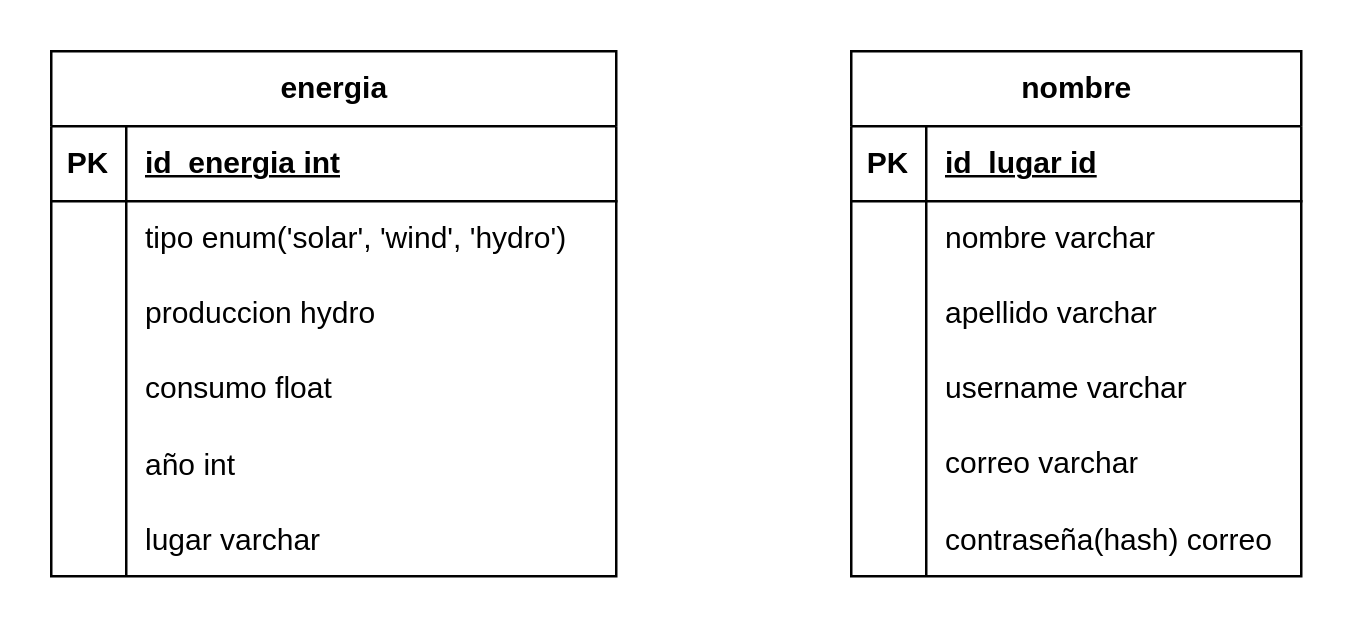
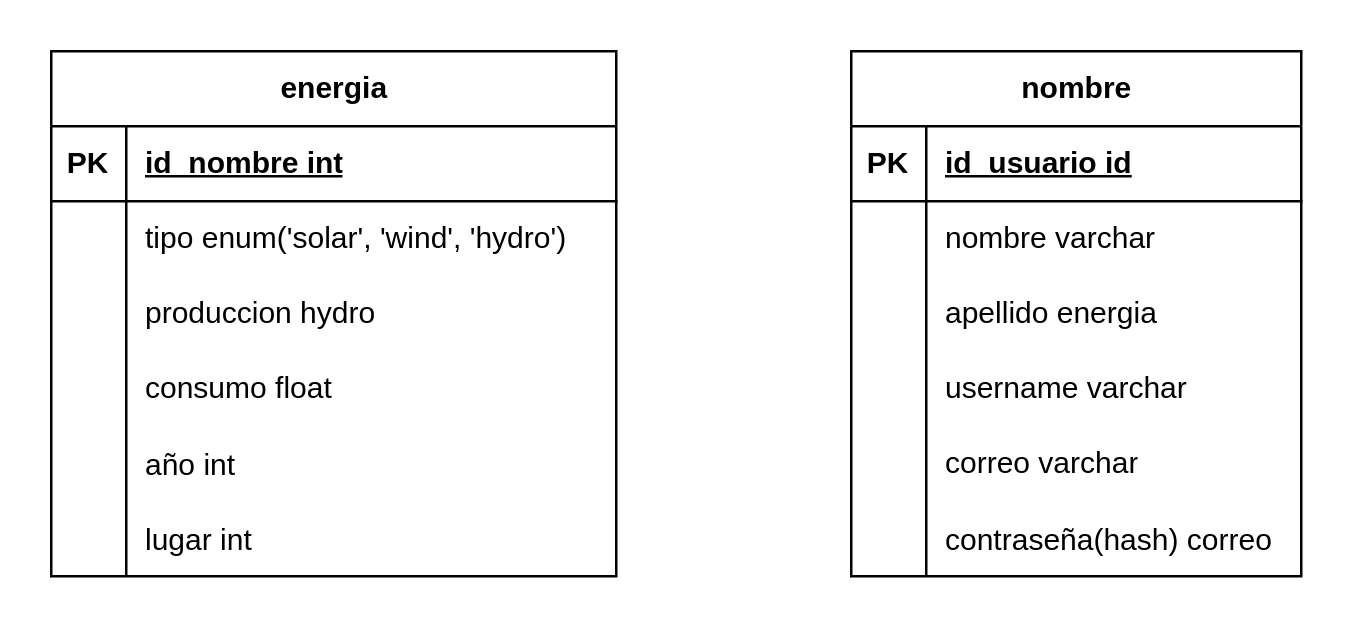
node "id_energia int": label "id_energia int" -> "id_nombre int"
node "id_lugar id": label "id_lugar id" -> "id_usuario id"
node "apellido varchar": label "apellido varchar" -> "apellido energia"
node "lugar varchar": label "lugar varchar" -> "lugar int"
